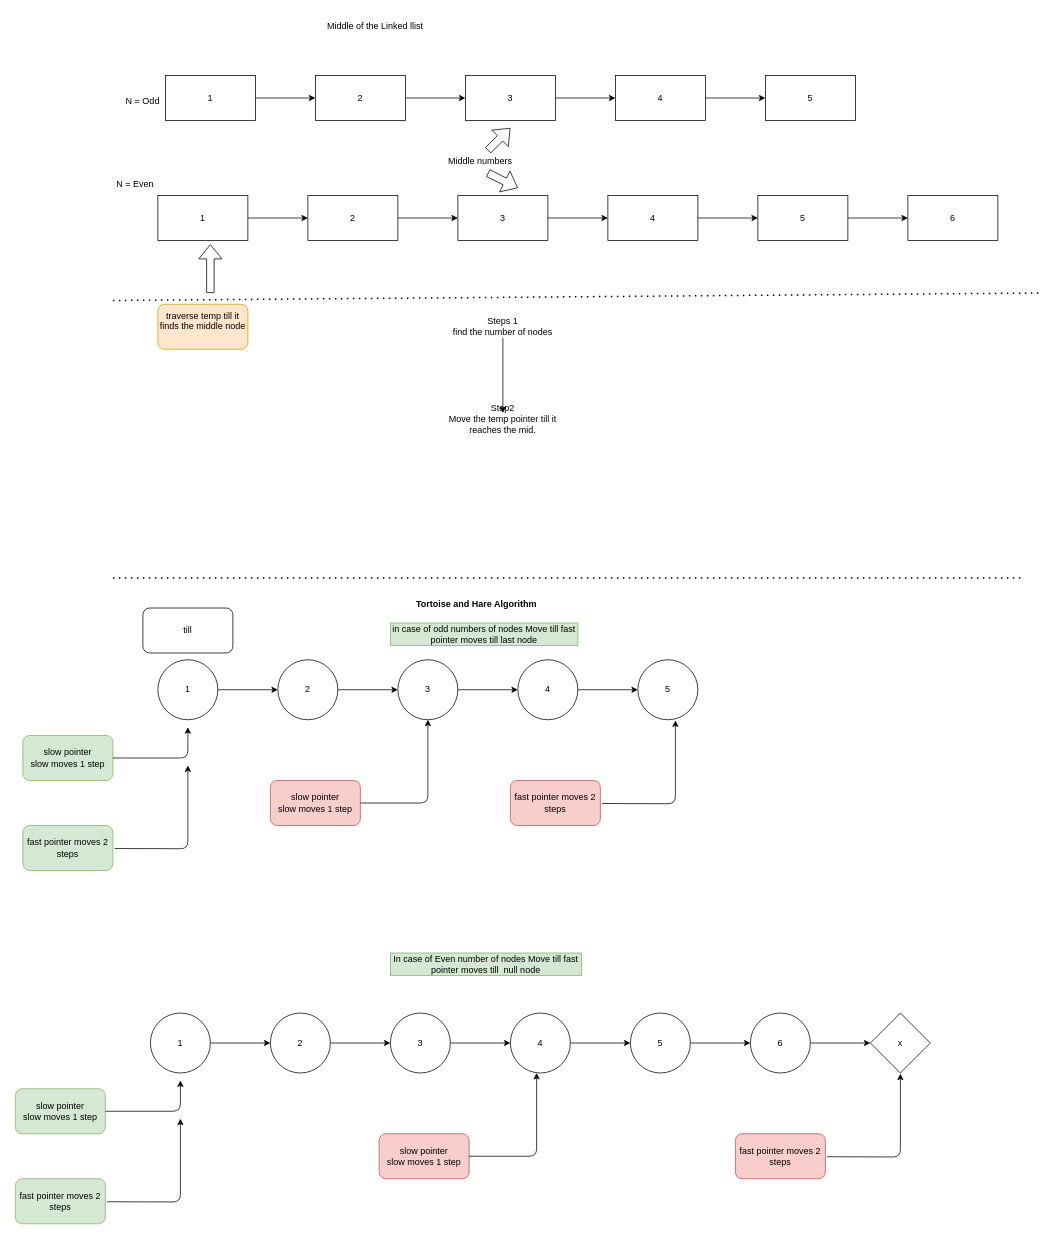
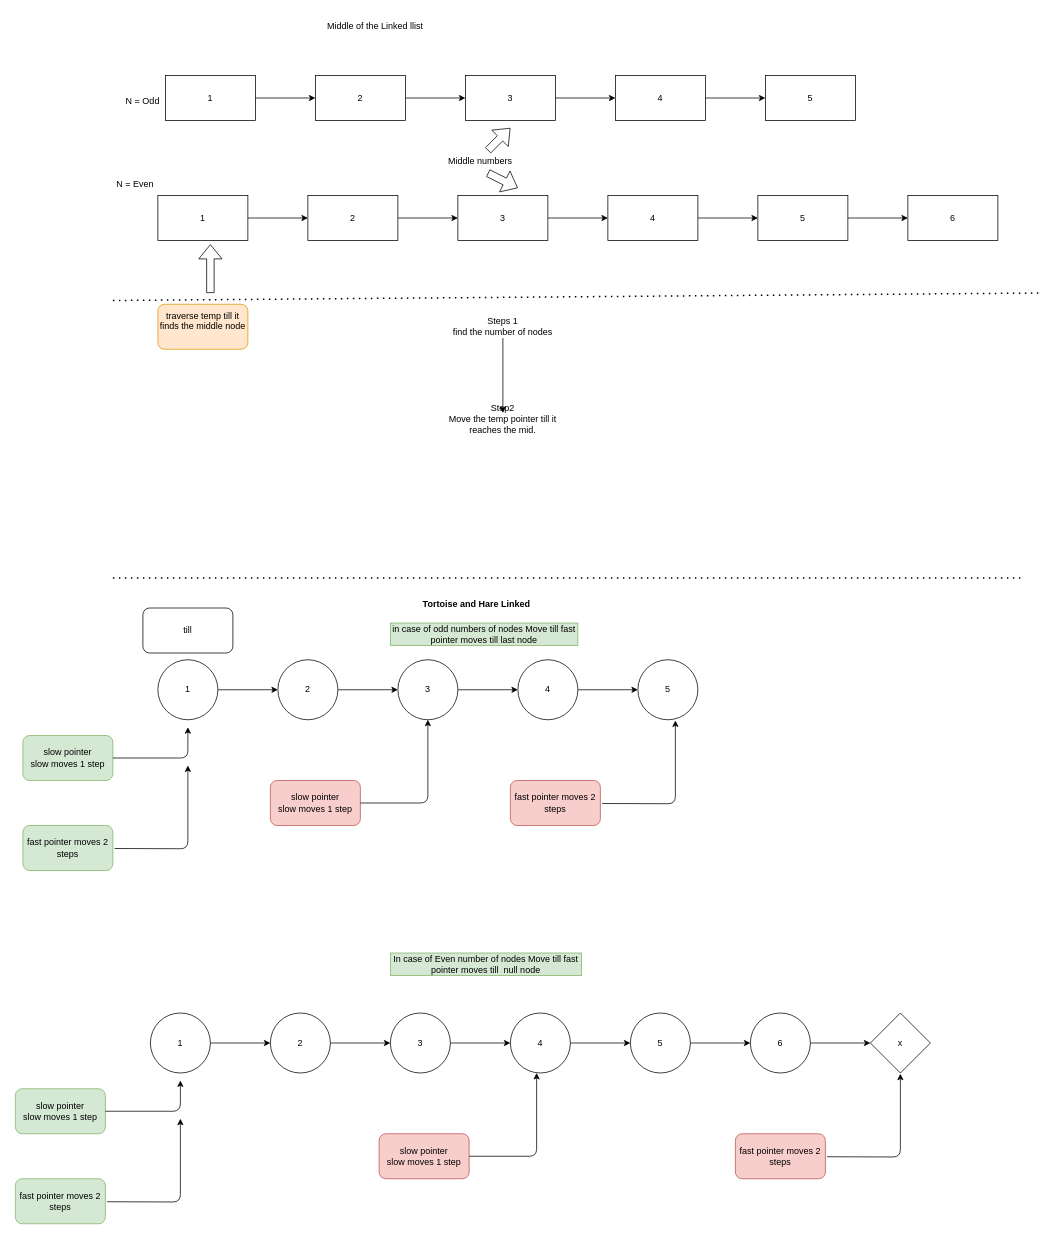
node "Tortoise and Hare Algorithm": label "Tortoise and Hare Algorithm" -> "Tortoise and Hare Linked"
